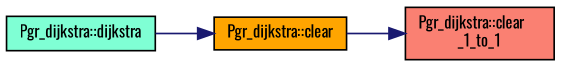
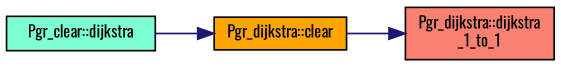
node "Pgr_dijkstra::dijkstra": label "Pgr_dijkstra::dijkstra" -> "Pgr_clear::dijkstra"
node "Pgr_dijkstra::clear _1_to_1": label "Pgr_dijkstra::clear _1_to_1" -> "Pgr_dijkstra::dijkstra _1_to_1"
